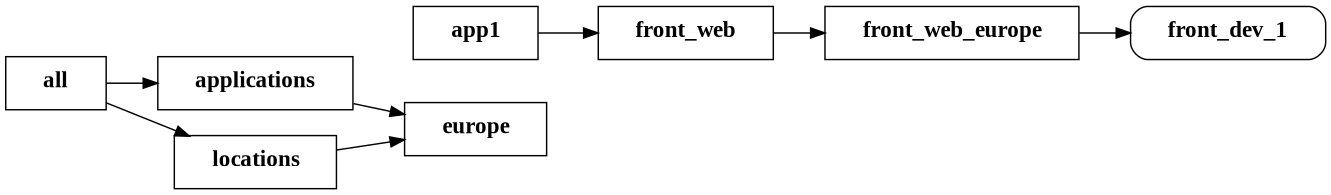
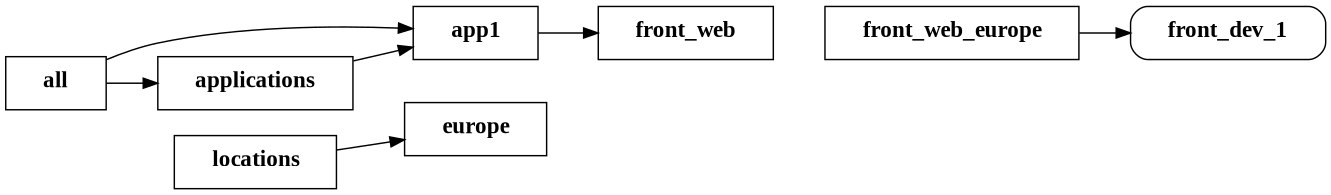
edge "front_web" -> "front_web_europe": removed
edge "applications" -> "europe": now "applications" -> "app1"
edge "all" -> "locations": now "all" -> "app1"
